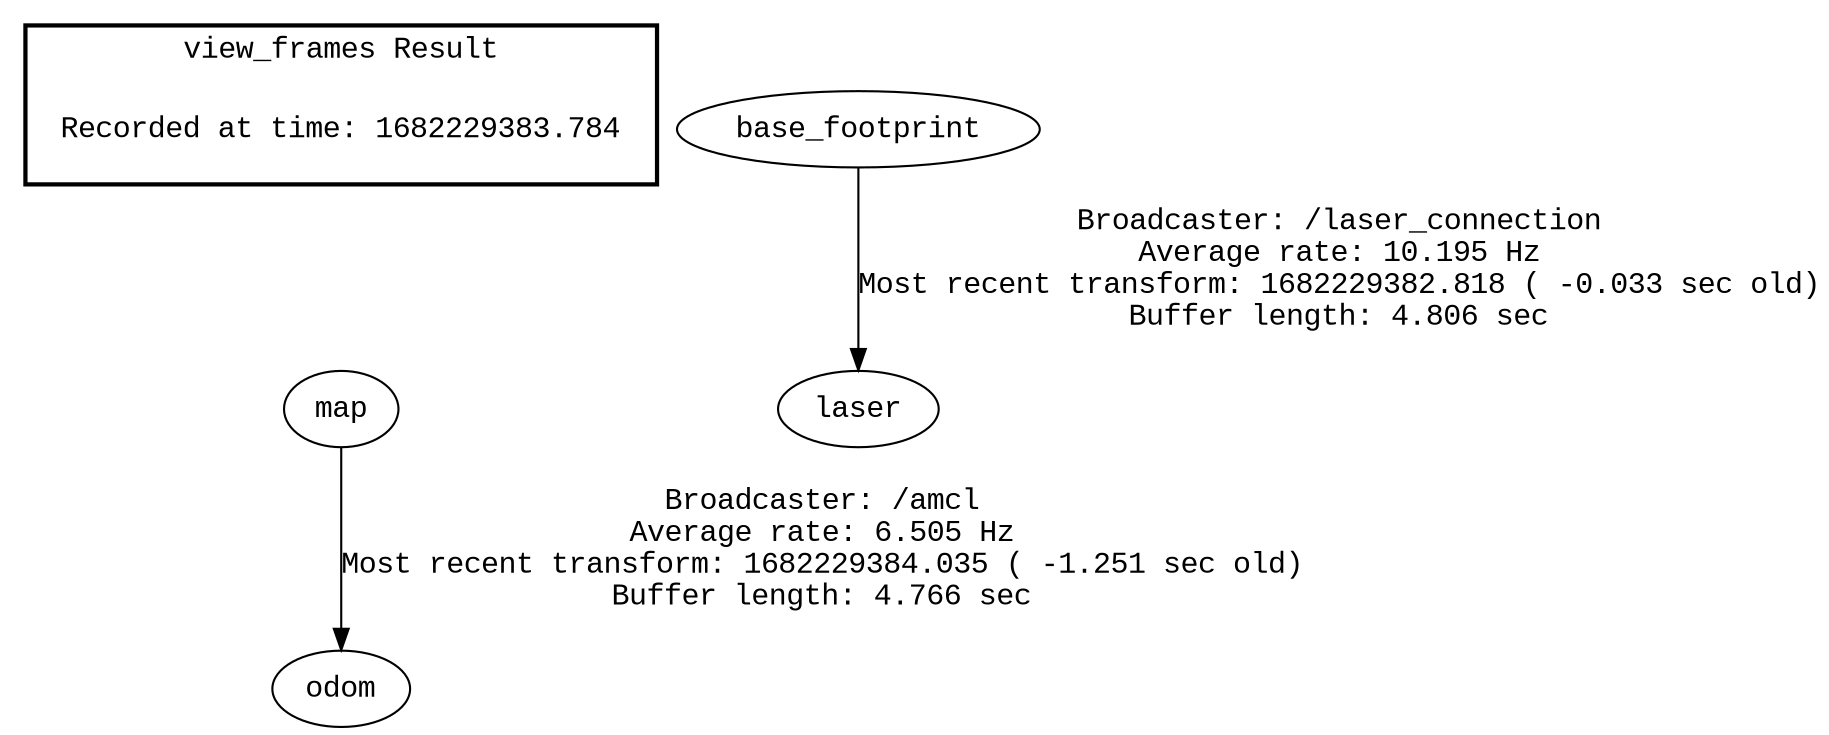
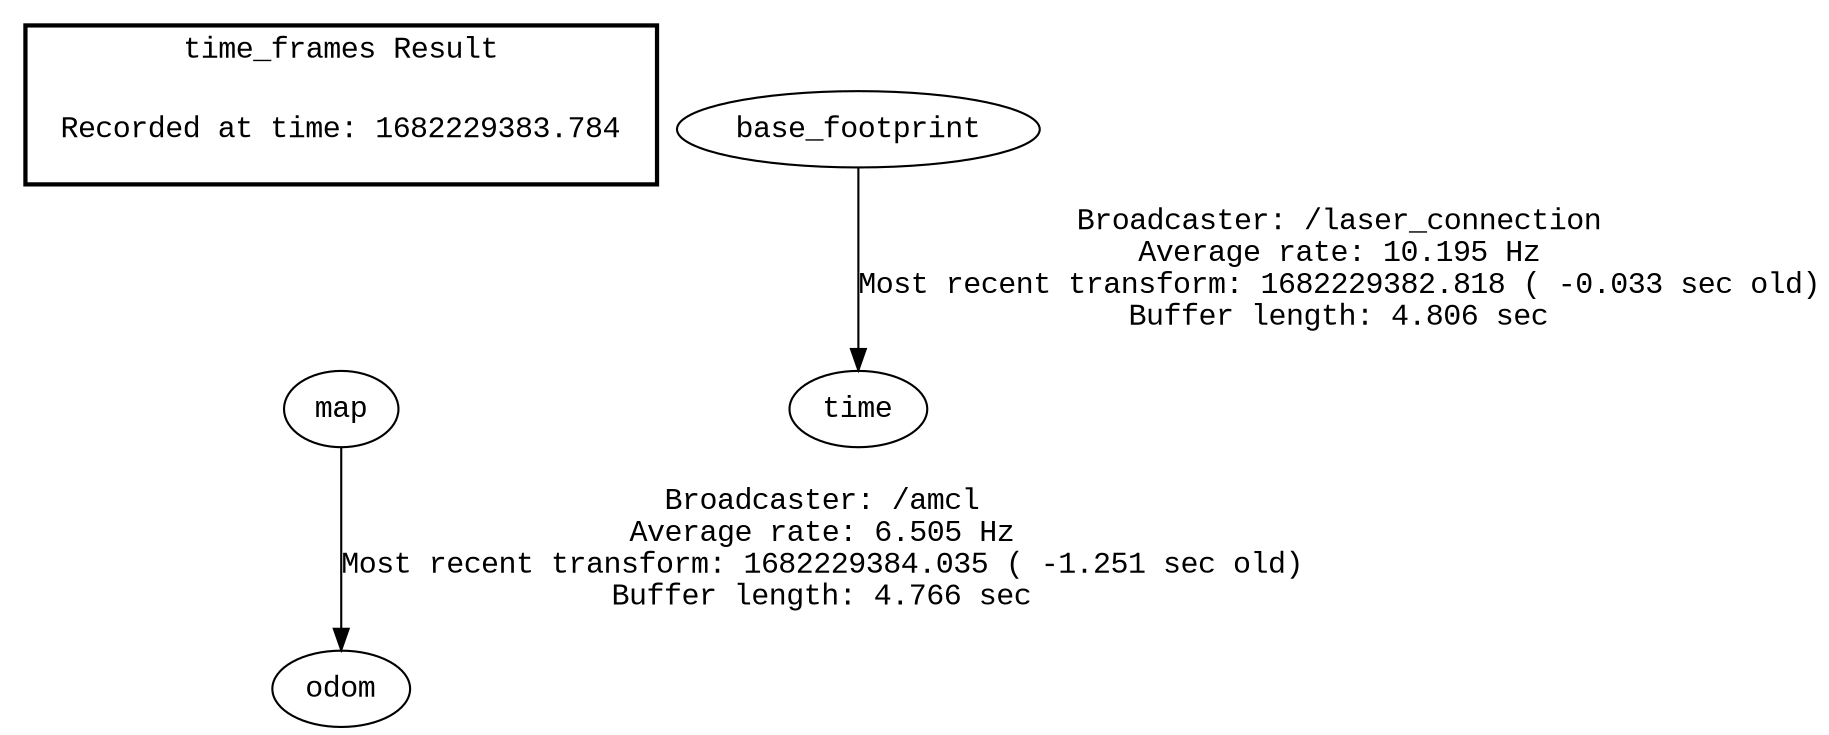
cluster "view_frames Result": label "view_frames Result" -> "time_frames Result"
node "laser": label "laser" -> "time"
